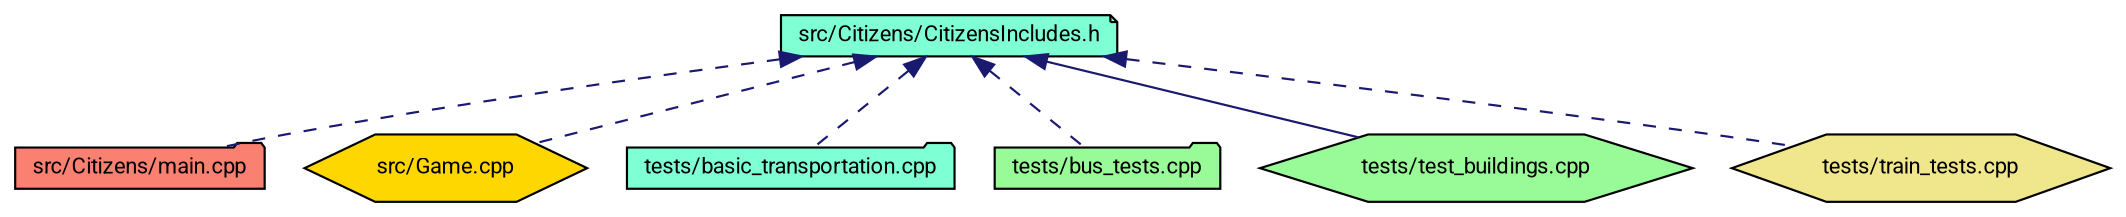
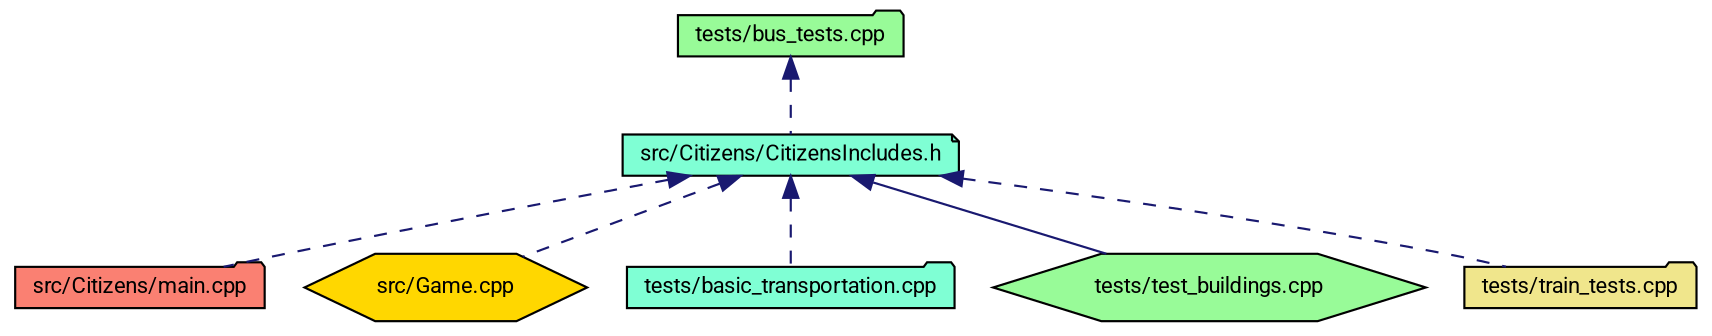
edge "tests/bus_tests.cpp" -> "src/Citizens/CitizensIncludes.h": reversed
node "tests/train_tests.cpp": shape hexagon -> folder
